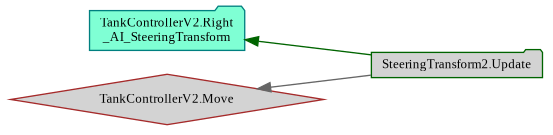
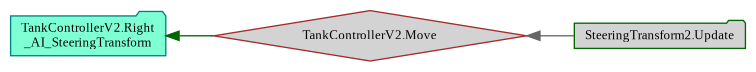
edge "SteeringTransform2.Update" -> "TankControllerV2.Right _AI_SteeringTransform": now "TankControllerV2.Move" -> "TankControllerV2.Right _AI_SteeringTransform"
